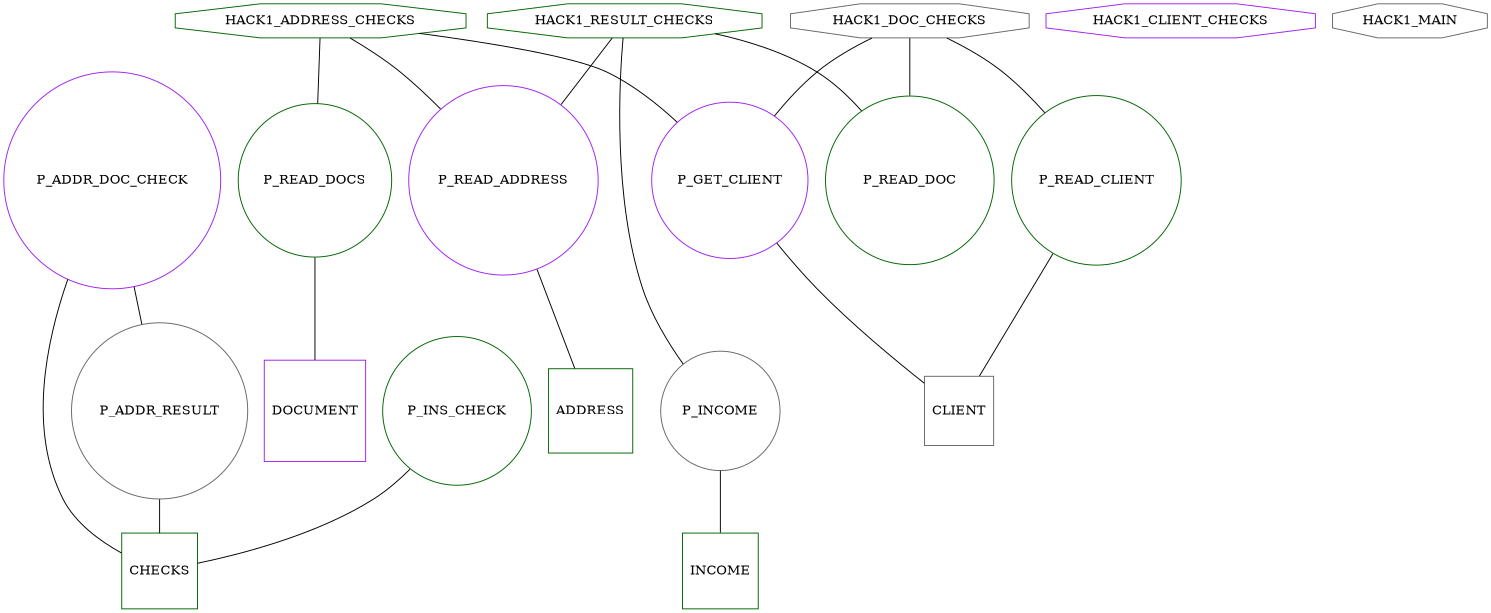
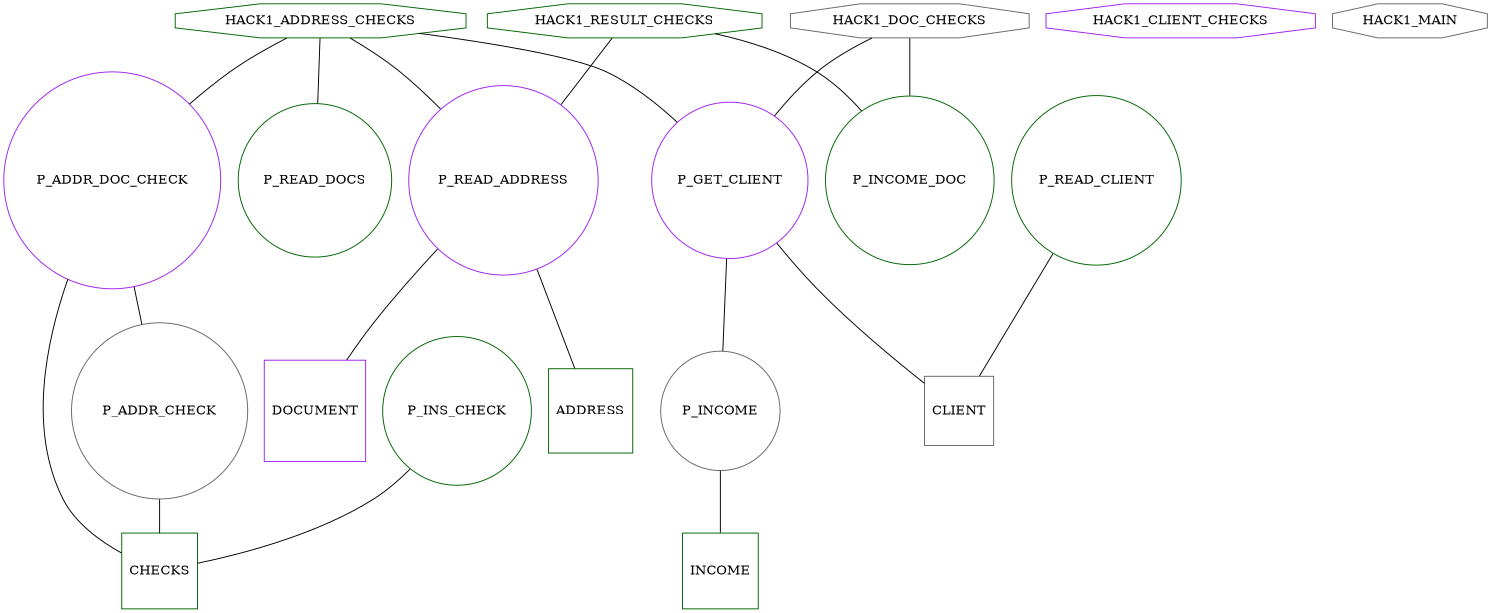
edge "HACK1_ADDRESS_CHECKS" -- "P_ADDR_DOC_CHECK": added
edge "HACK1_DOC_CHECKS" -- "P_READ_CLIENT": removed
node "P_READ_DOC": label "P_READ_DOC" -> "P_INCOME_DOC"
edge "HACK1_RESULT_CHECKS" -- "P_INCOME": now "P_GET_CLIENT" -- "P_INCOME"
edge "P_READ_DOCS" -- "DOCUMENT": now "P_READ_ADDRESS" -- "DOCUMENT"
node "P_ADDR_RESULT": label "P_ADDR_RESULT" -> "P_ADDR_CHECK"
